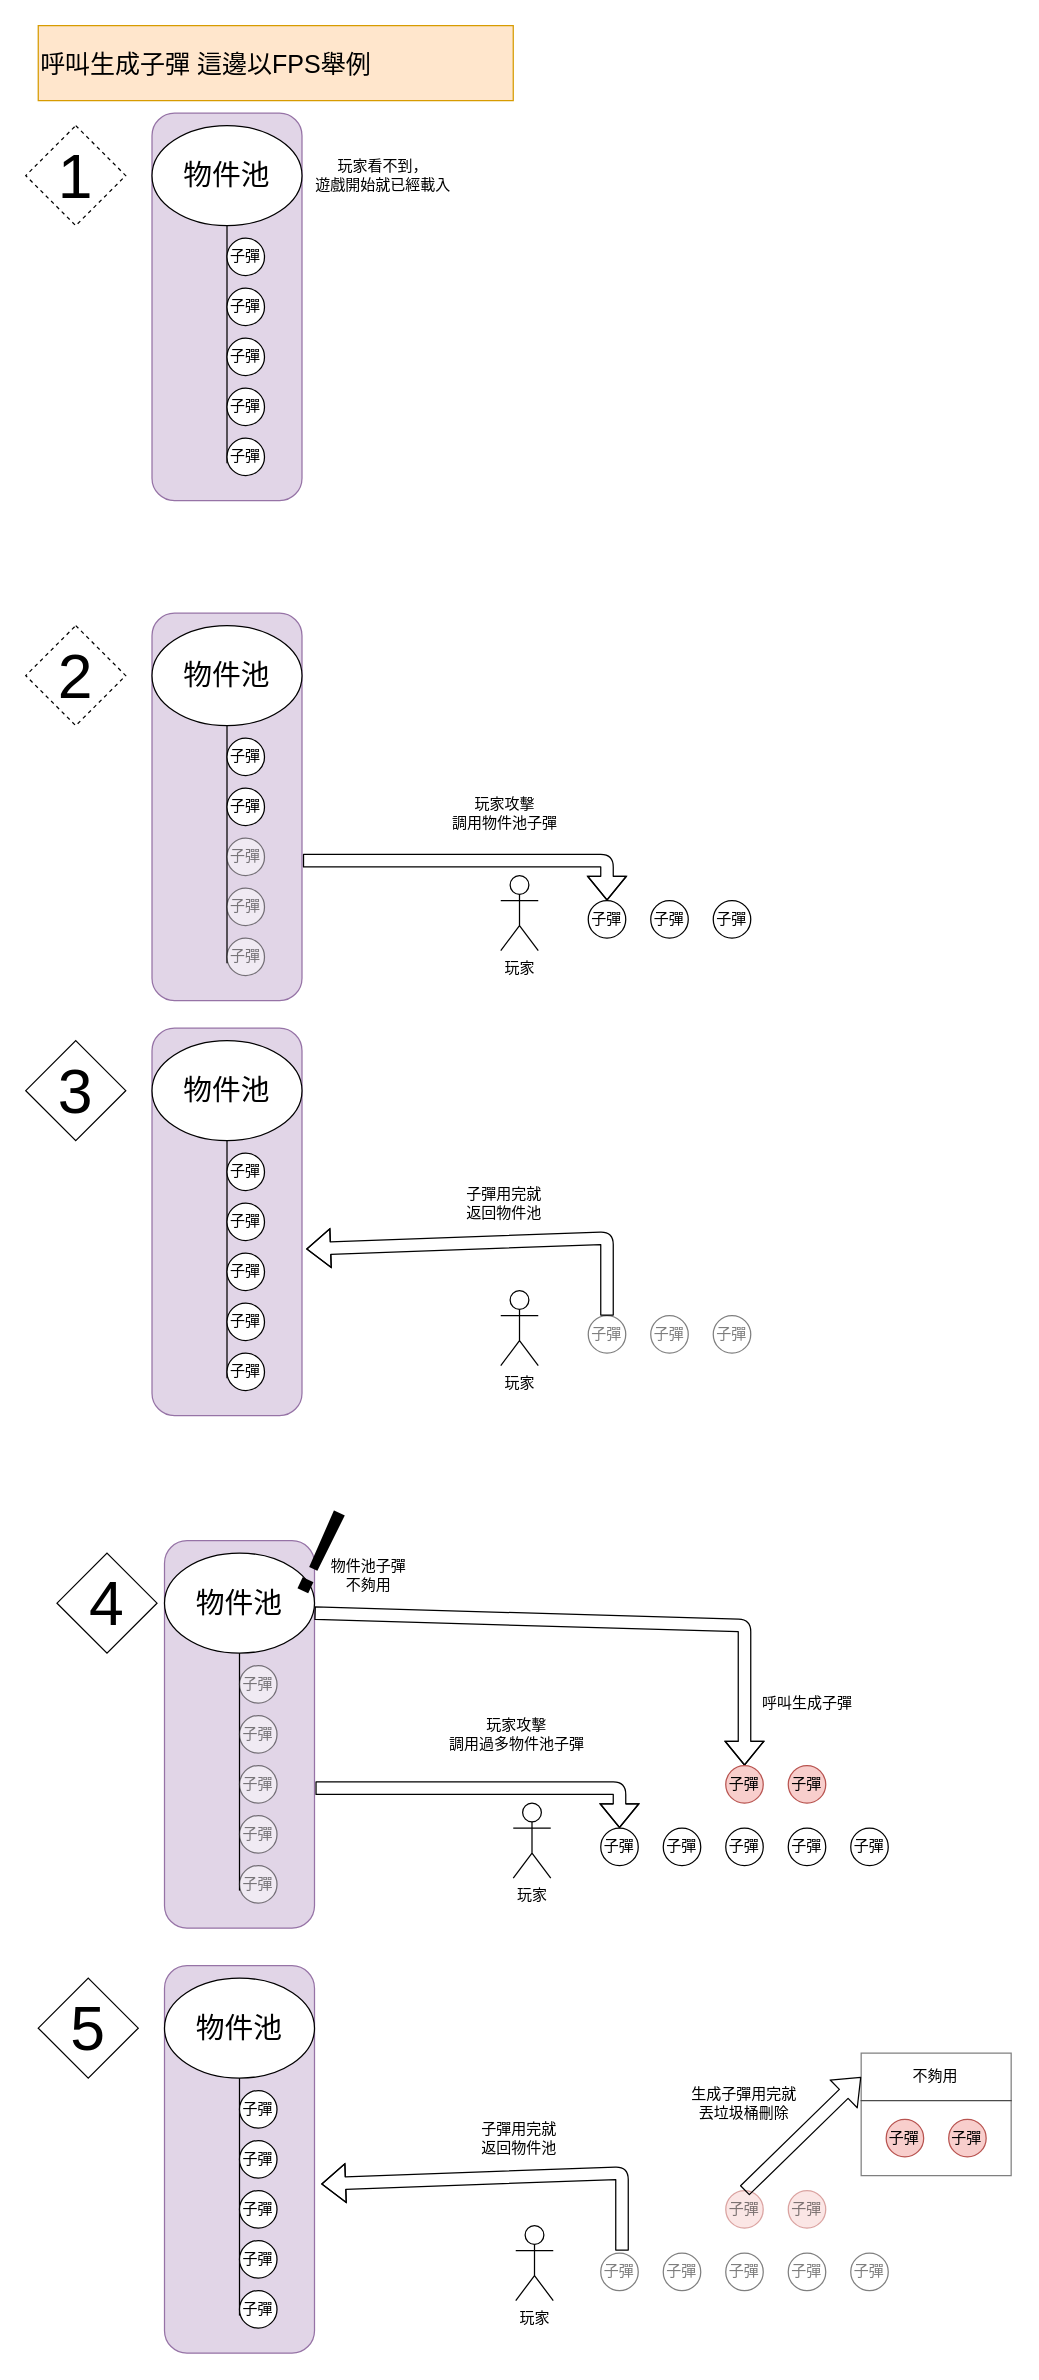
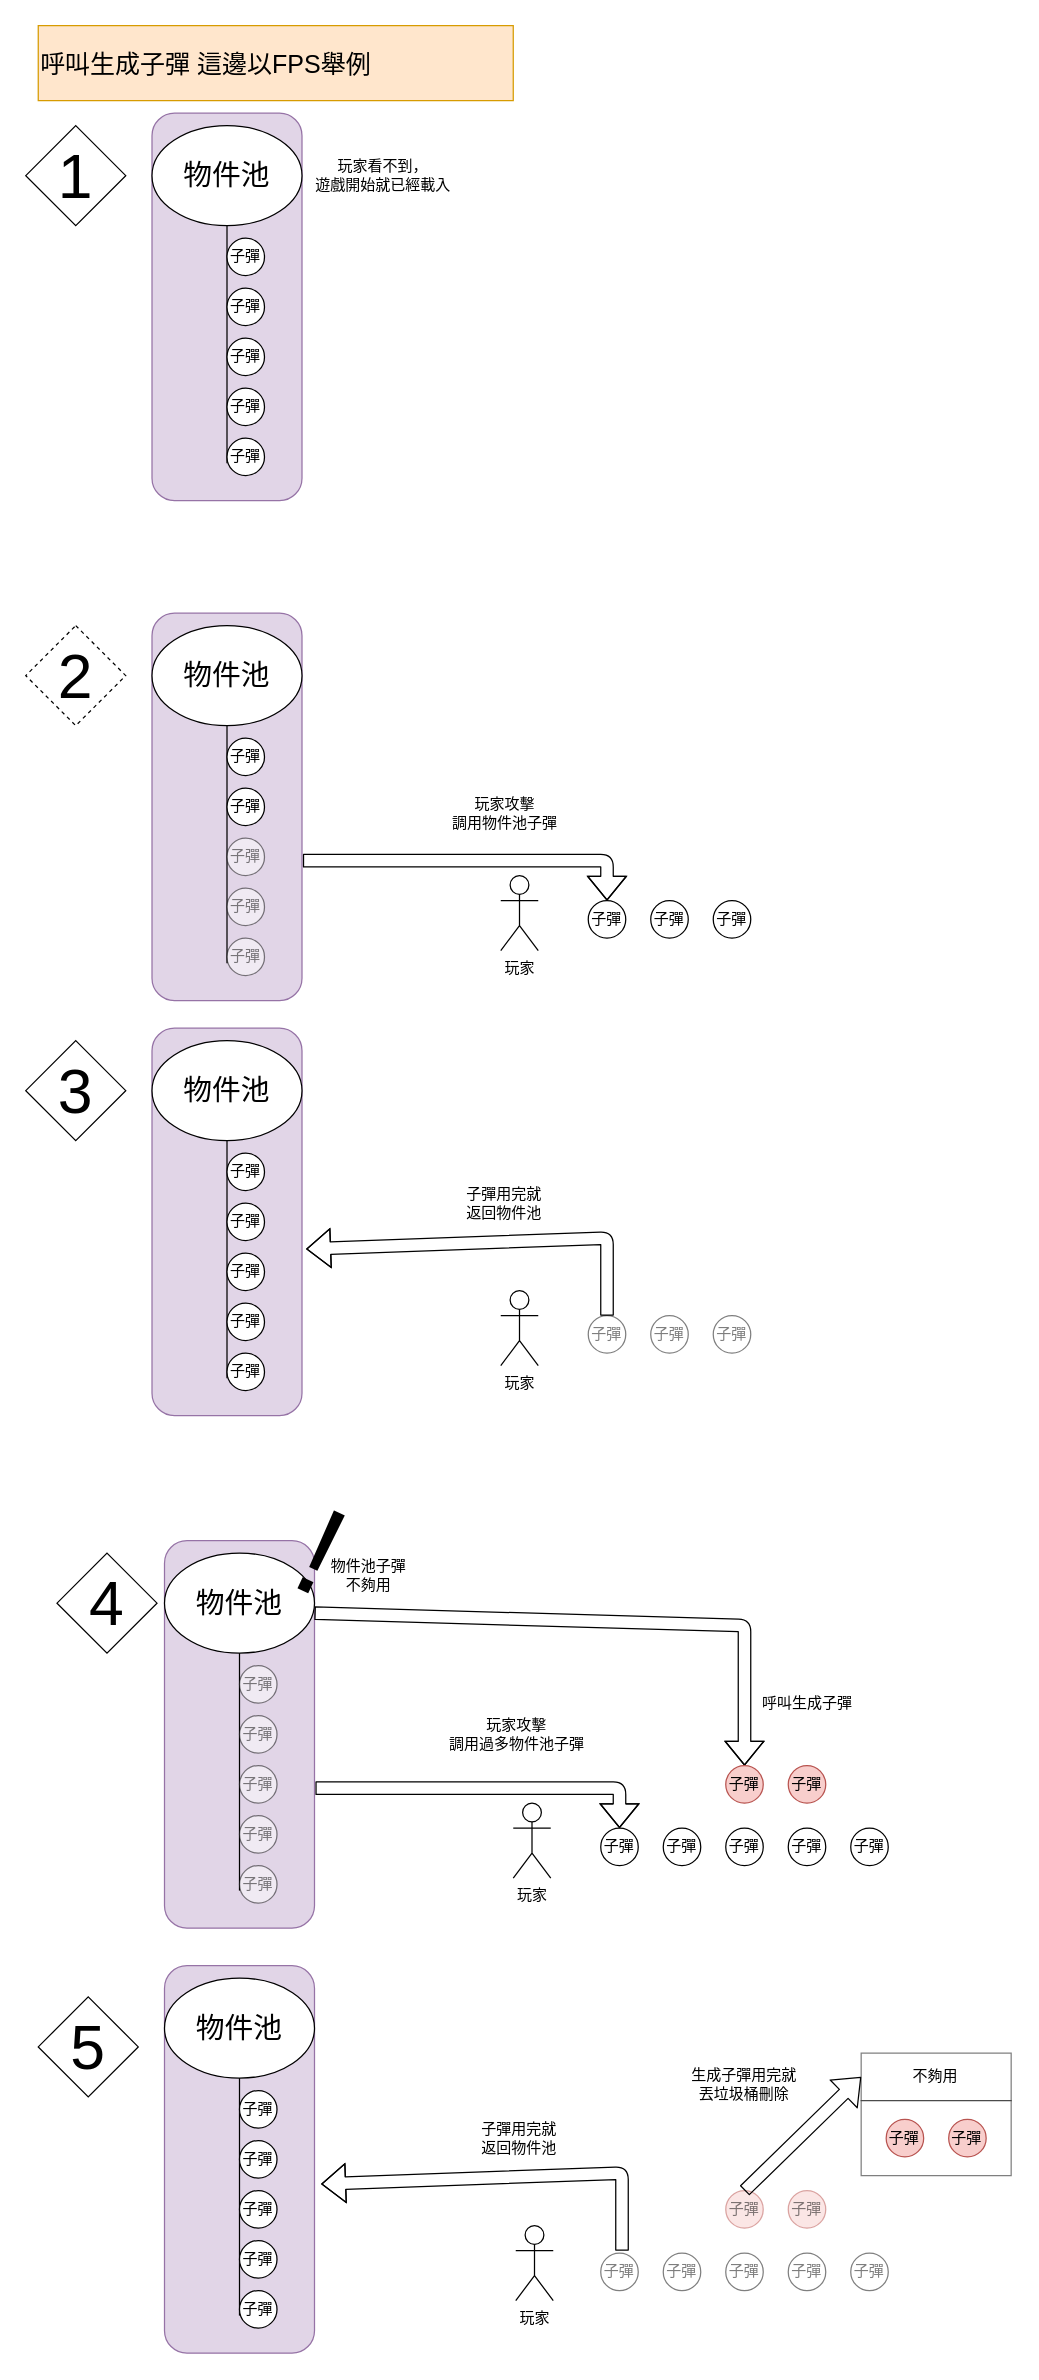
node "1": style dashed -> solid
node "5": moved (88, 2028) -> (88, 2047)
node "生成子彈用完就 丟垃圾桶刪除": moved (744, 2103) -> (744, 2084)
